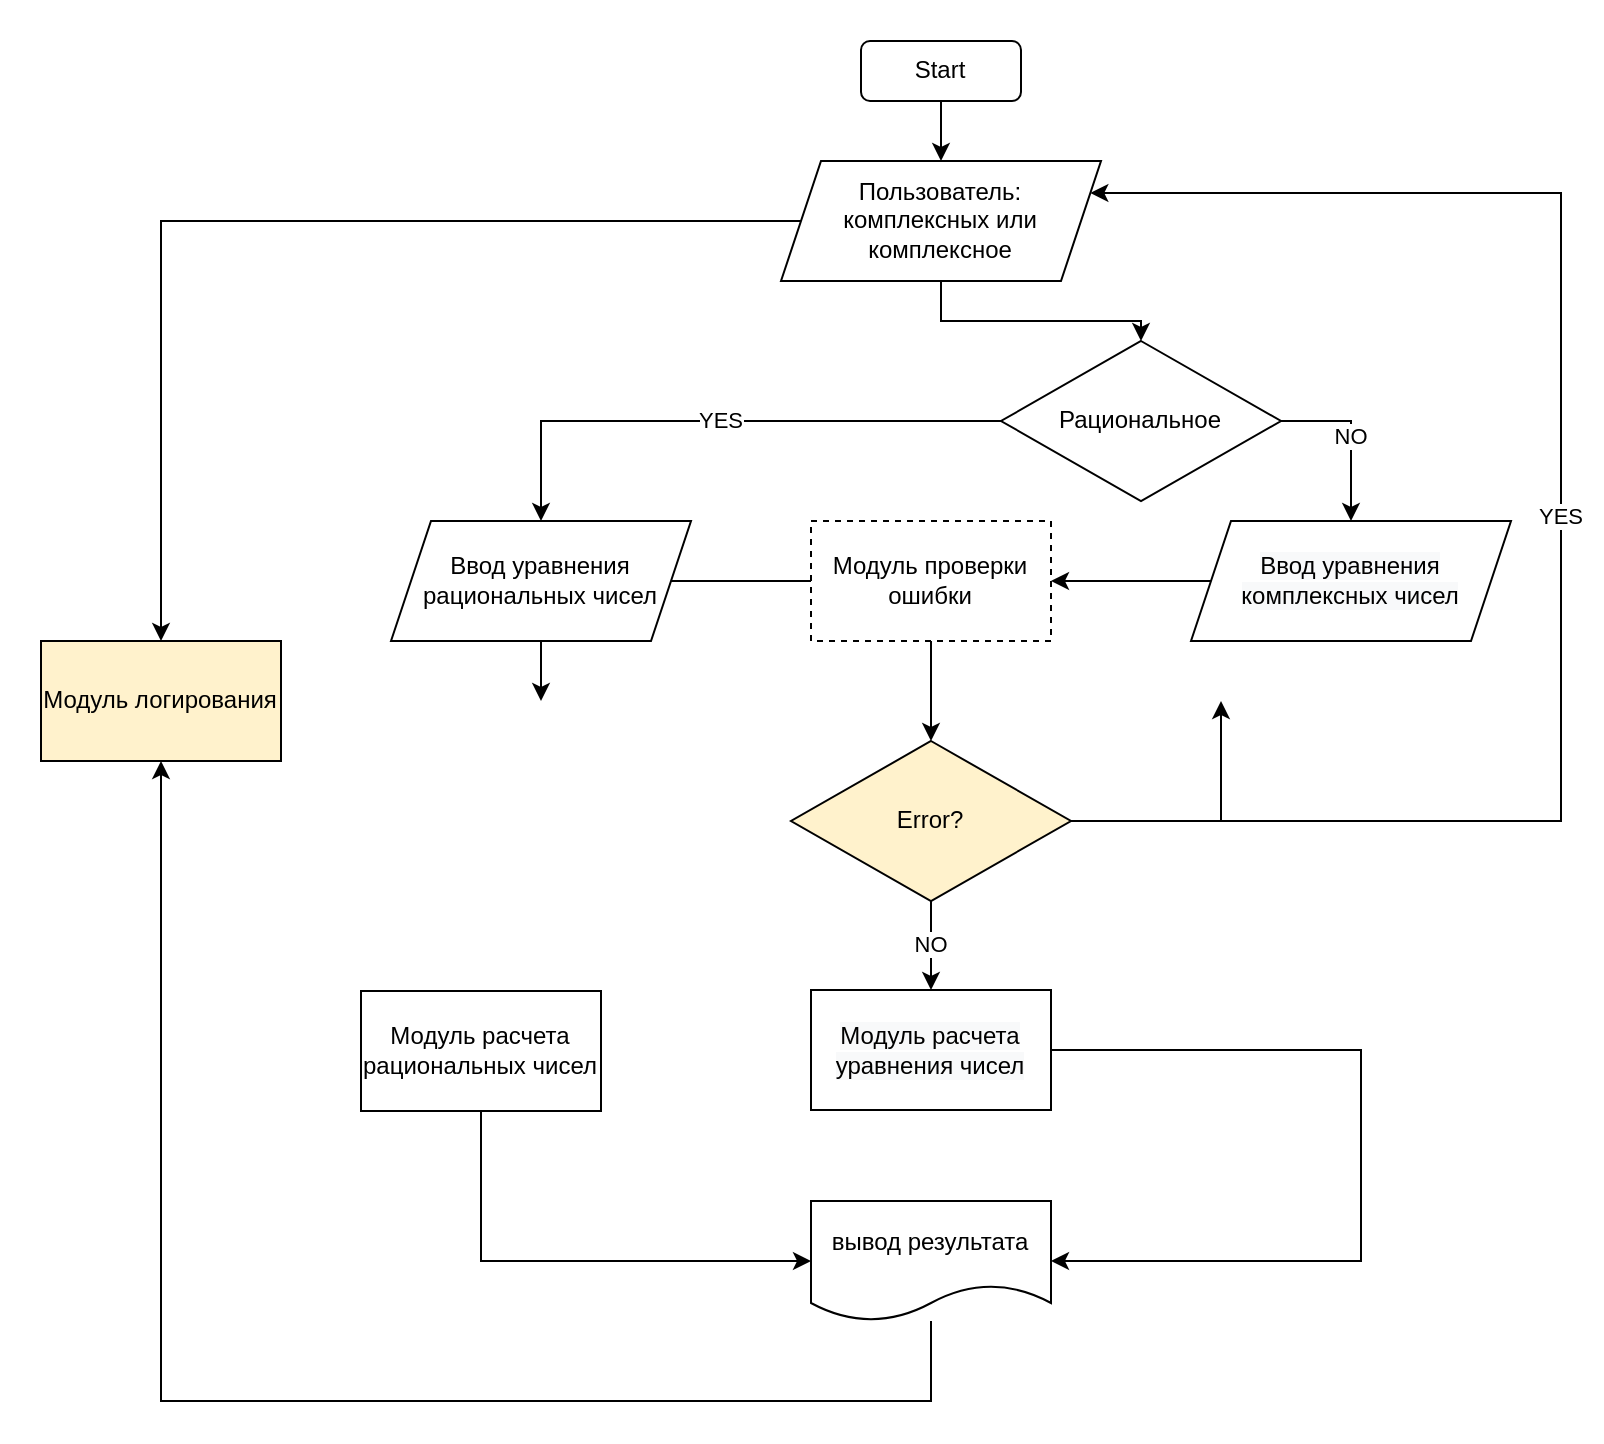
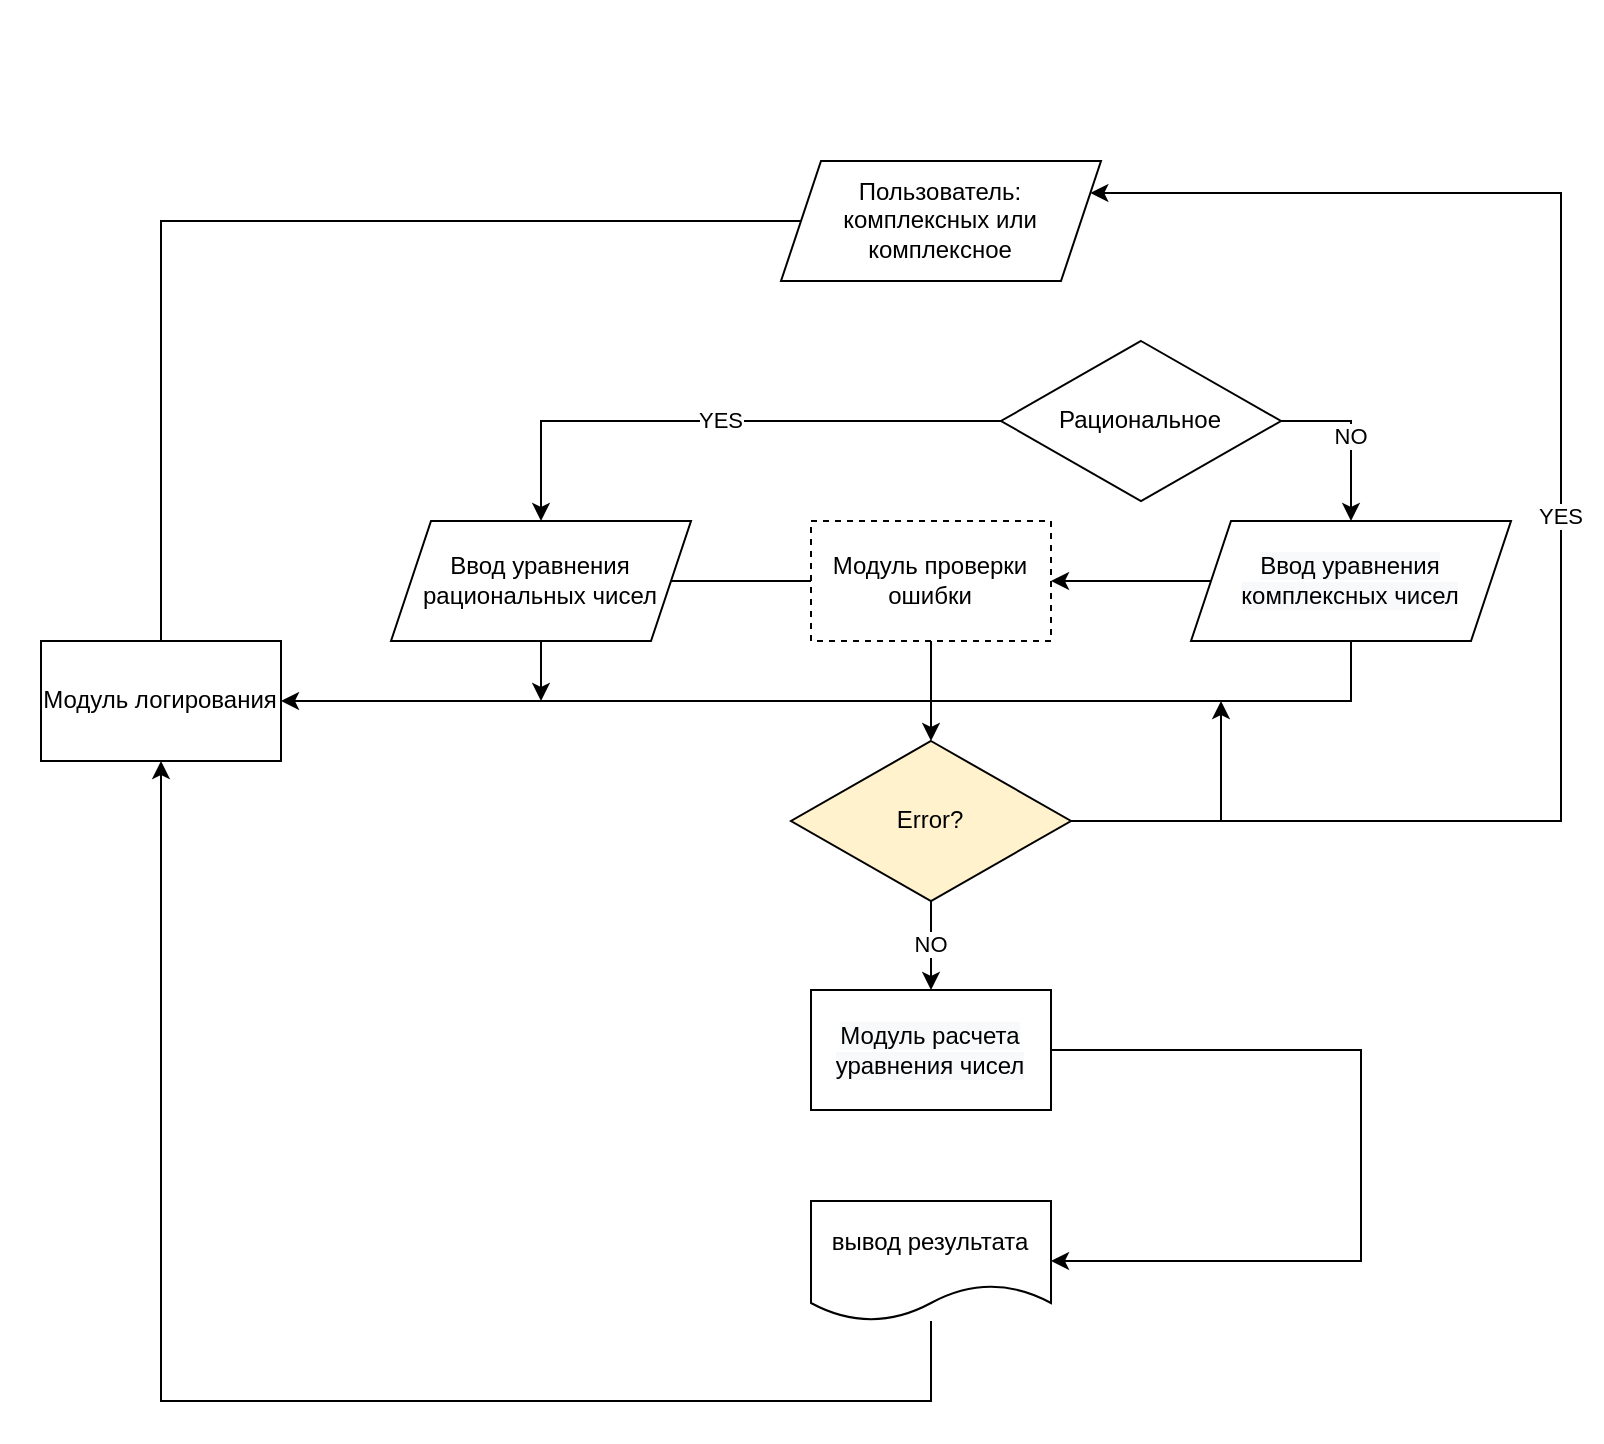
node "Start": removed
edge "Start" -> "Пользователь: комплексных или комплексное": removed
edge "Пользователь: комплексных или комплексное" -> "Рациональное": removed
edge "Пользователь: комплексных или комплексное" -> "Модуль логирования": arrowhead classic -> none
node "Модуль логирования": fillcolor #fff2cc -> #ffffff
edge "Ввод уравнения комплексных чисел" -> "Модуль логирования": added
node "Модуль расчета рациональных чисел": removed
edge "Модуль расчета рациональных чисел" -> "вывод результата": removed
